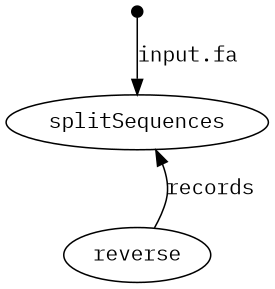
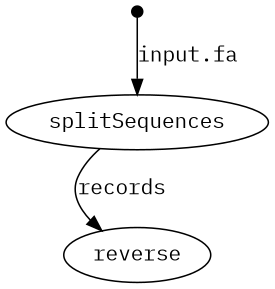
edge "reverse" -> "splitSequences": reversed
